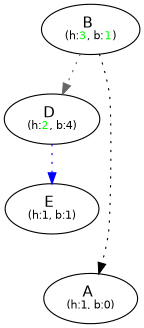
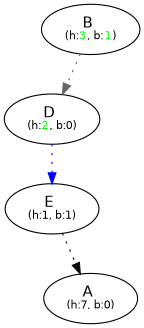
node "D": text ", b:4)" -> ", b:0)"
edge "B" -> "A": now "E" -> "A"
node "A": text "(h:1, b:0)" -> "(h:7, b:0)"
